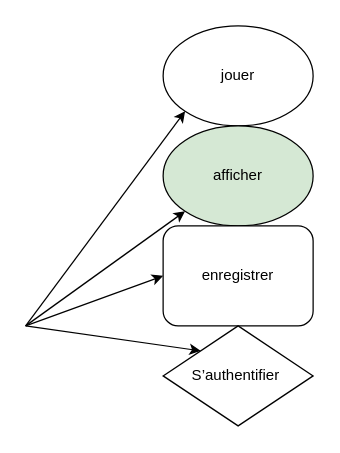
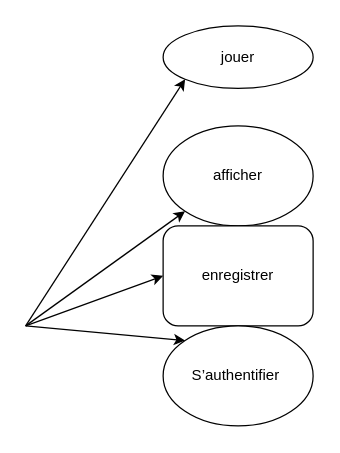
node "jouer": size 150x100 -> 150x63
node "afficher": fillcolor #d5e8d4 -> #ffffff
node "S’authentifier": shape diamond -> ellipse
